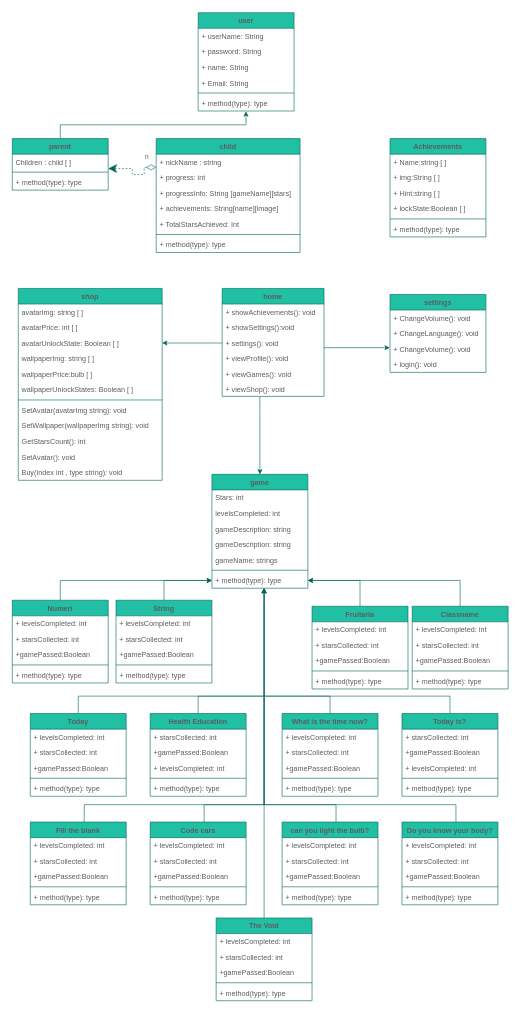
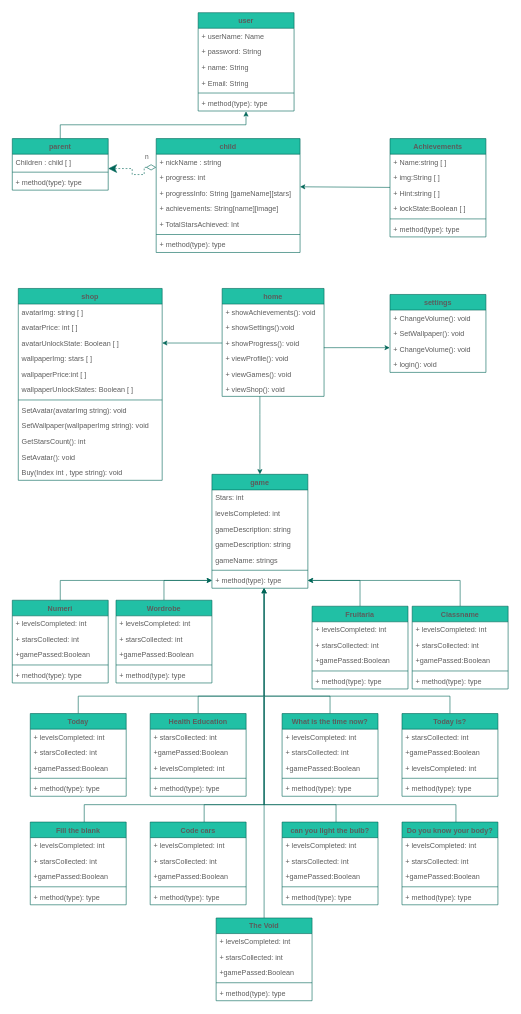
node "+ userName: String": label "+ userName: String" -> "+ userName: Name"
edge "Achievements" -> "+ progressInfo: String [gameName][stars]": added
node "+ ChangeLanguage(): void": label "+ ChangeLanguage(): void" -> "+ SetWallpaper(): void"
node "+ settings(): void": label "+ settings(): void" -> "+ showProgress(): void"
node "wallpaperImg: string [ ]": label "wallpaperImg: string [ ]" -> "wallpaperImg: stars [ ]"
node "wallpaperPrice:bulb [ ]": label "wallpaperPrice:bulb [ ]" -> "wallpaperPrice:int [ ]"
node "String": label "String" -> "Wordrobe"
